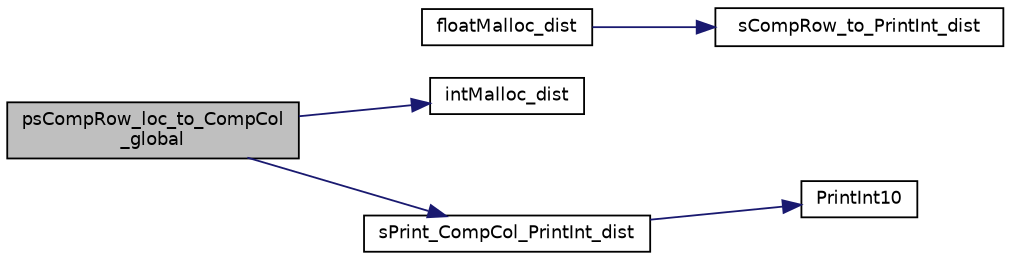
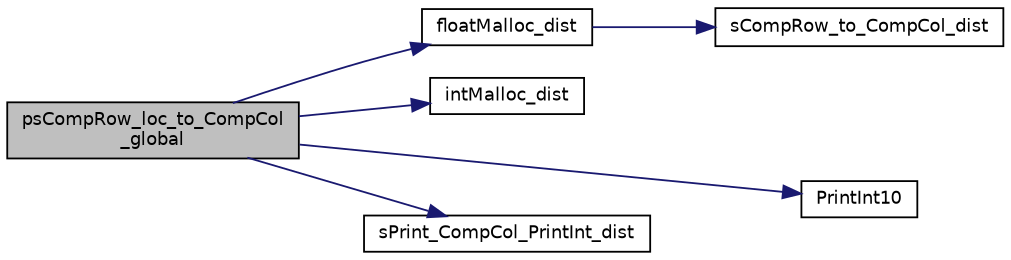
node "sCompRow_to_PrintInt_dist": label "sCompRow_to_PrintInt_dist" -> "sCompRow_to_CompCol_dist"
edge "psCompRow_loc_to_CompCol _global" -> "floatMalloc_dist": added
edge "sPrint_CompCol_PrintInt_dist" -> "PrintInt10": now "psCompRow_loc_to_CompCol _global" -> "PrintInt10"
